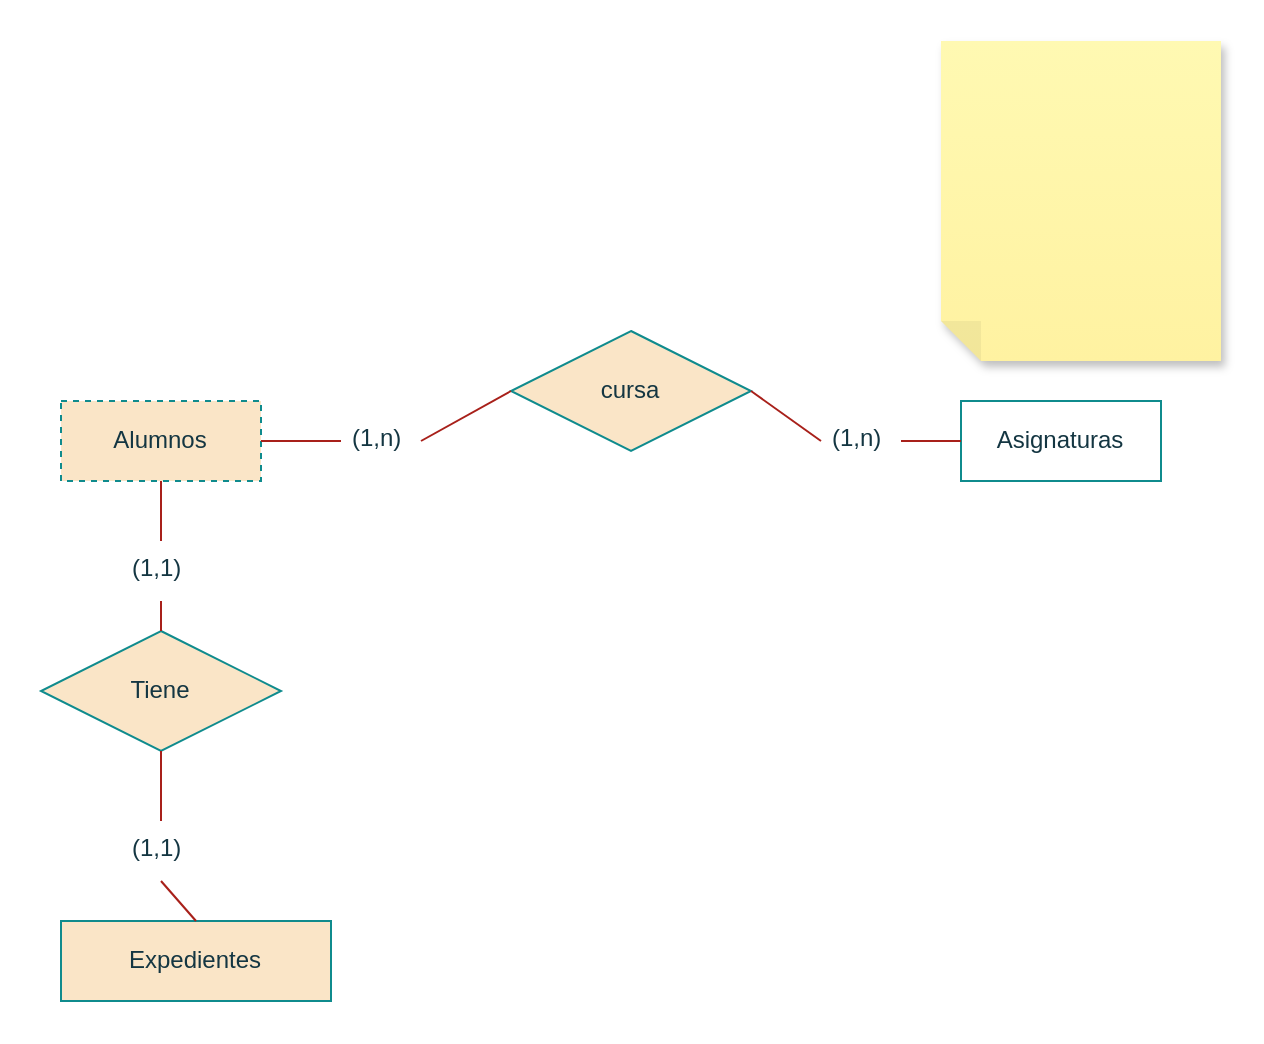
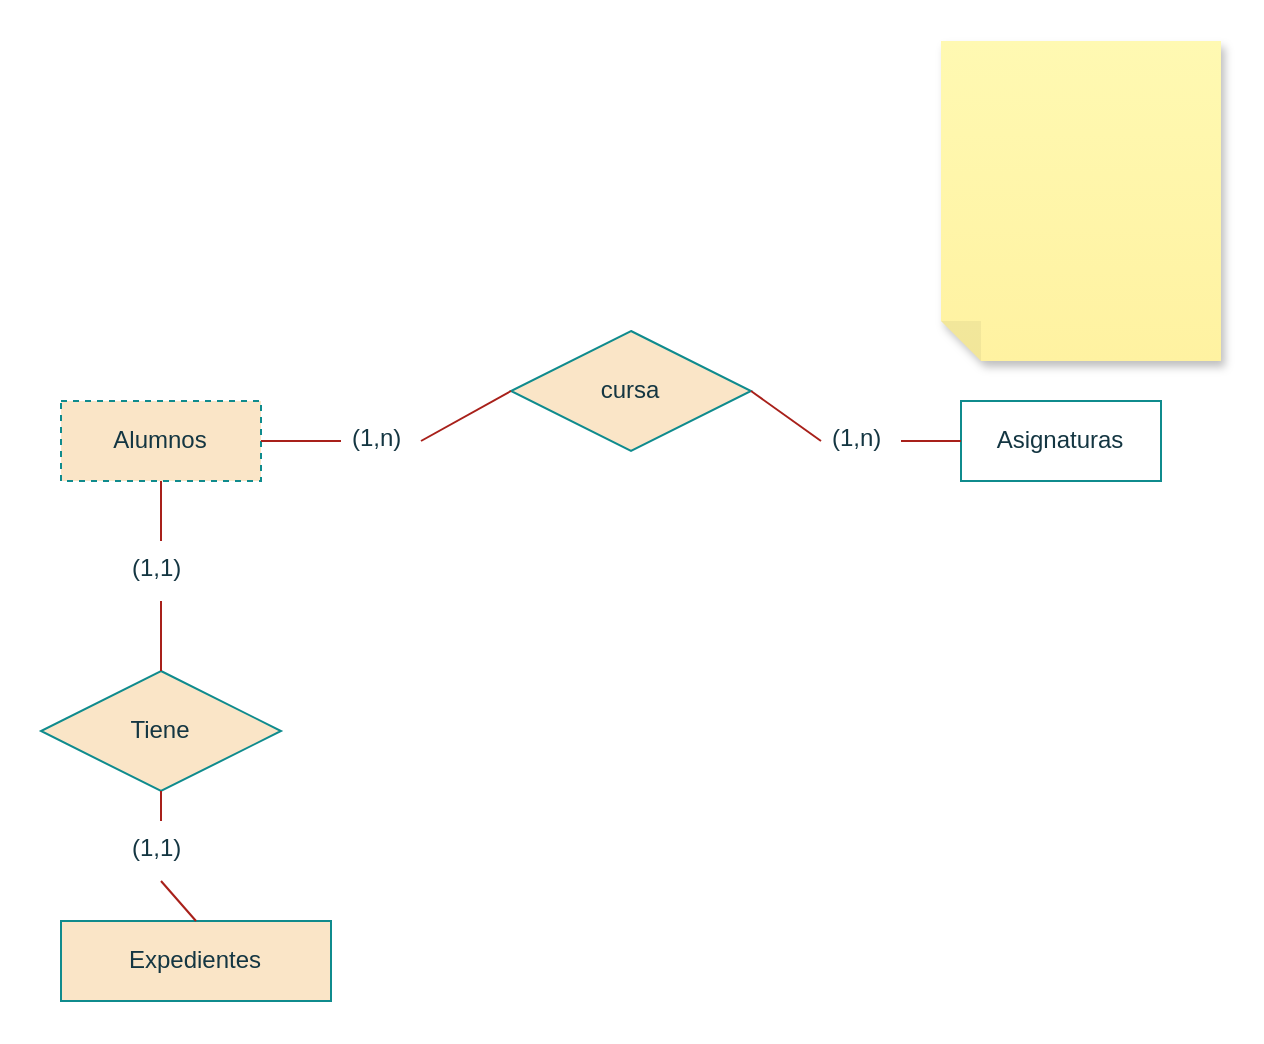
node "Tiene": moved (161, 691) -> (161, 731)
